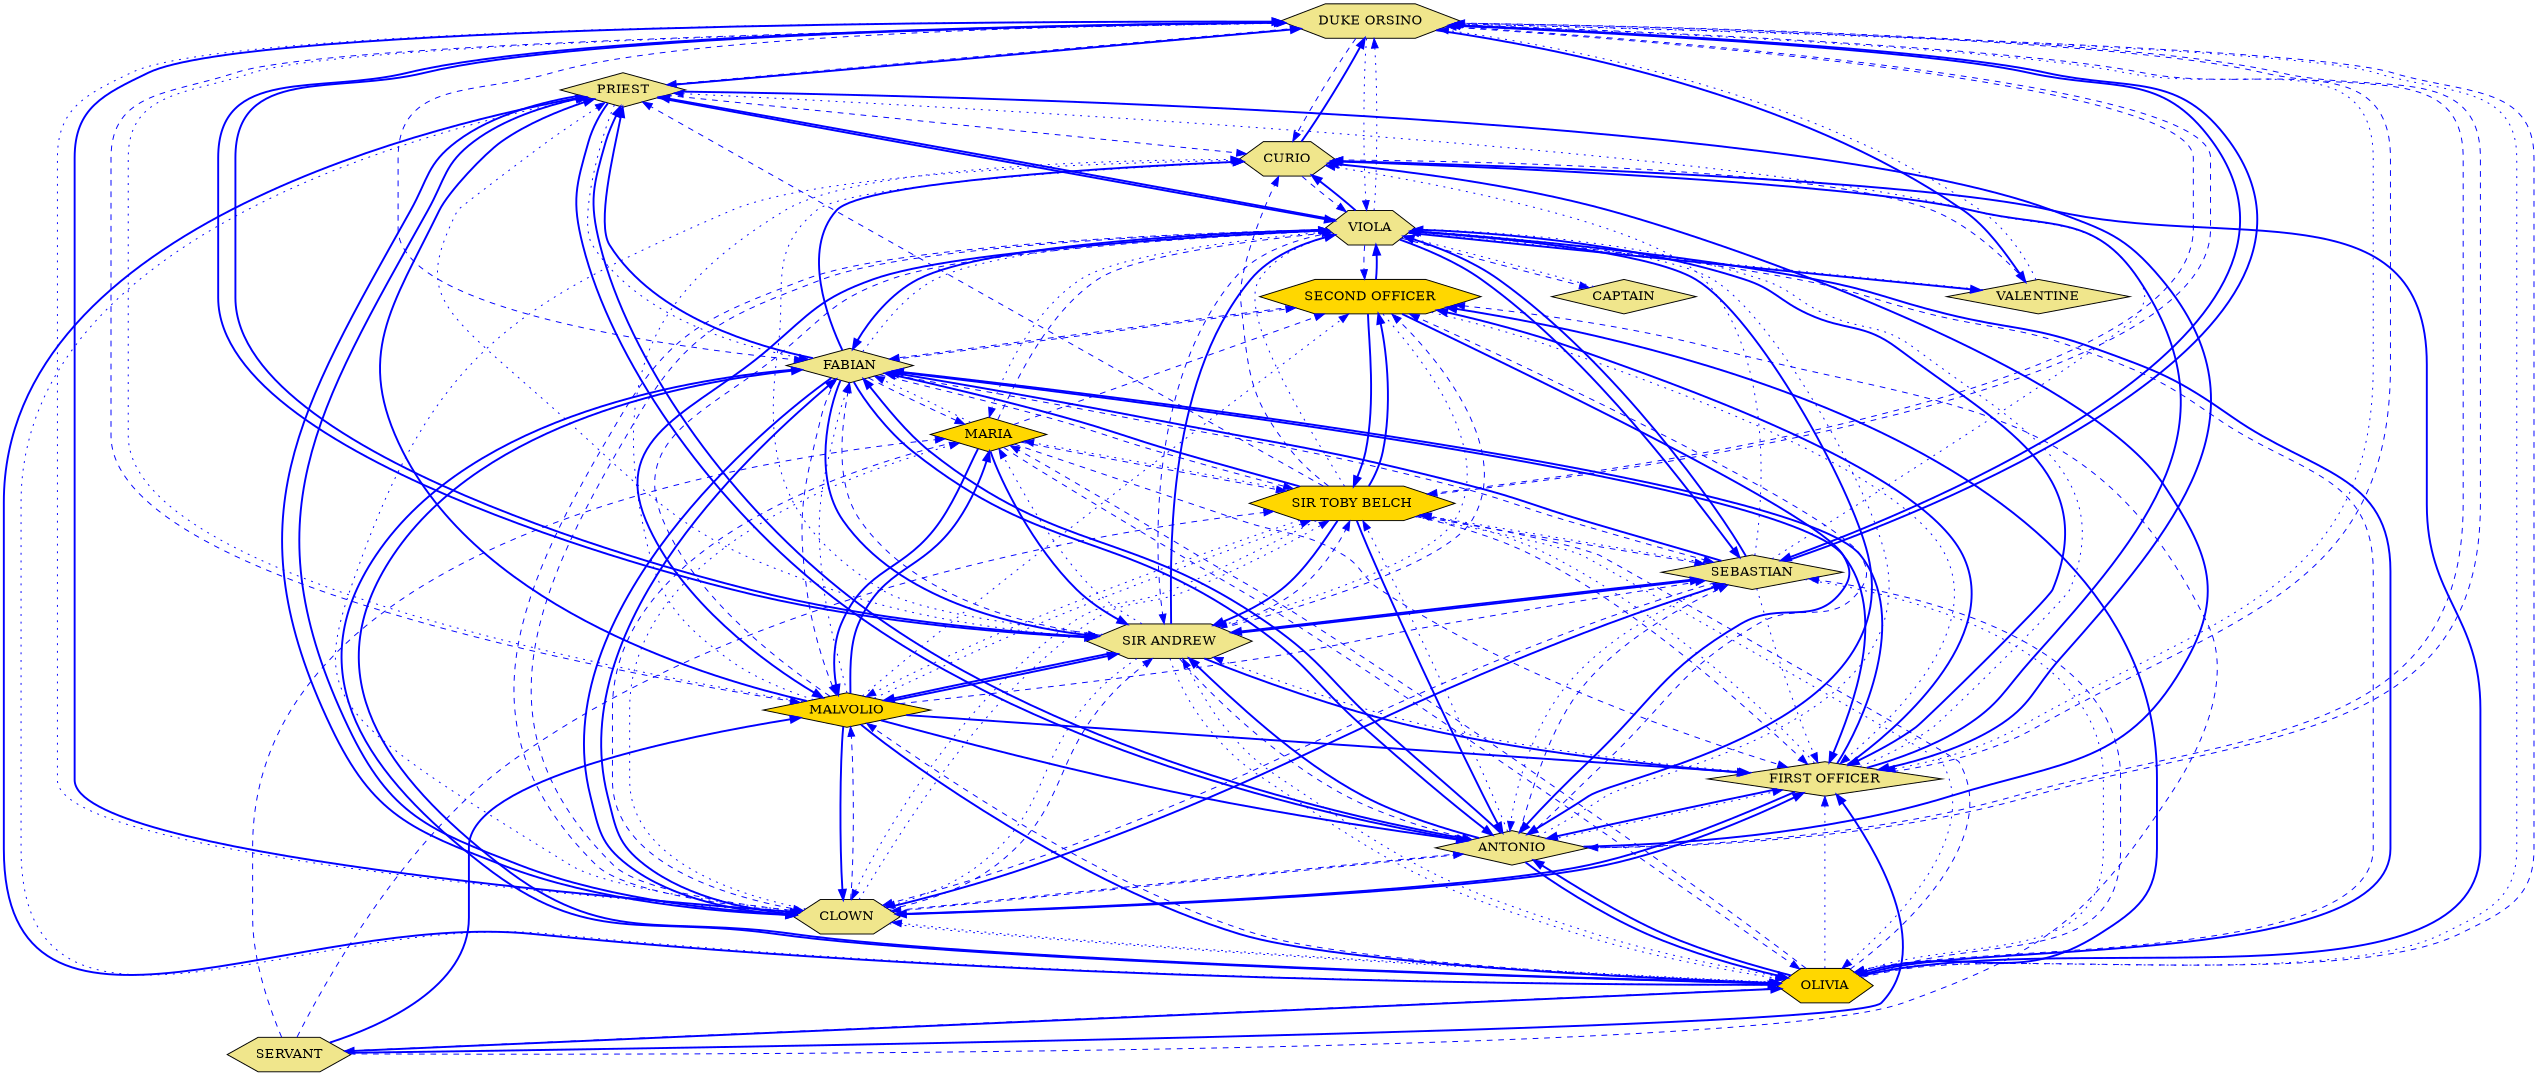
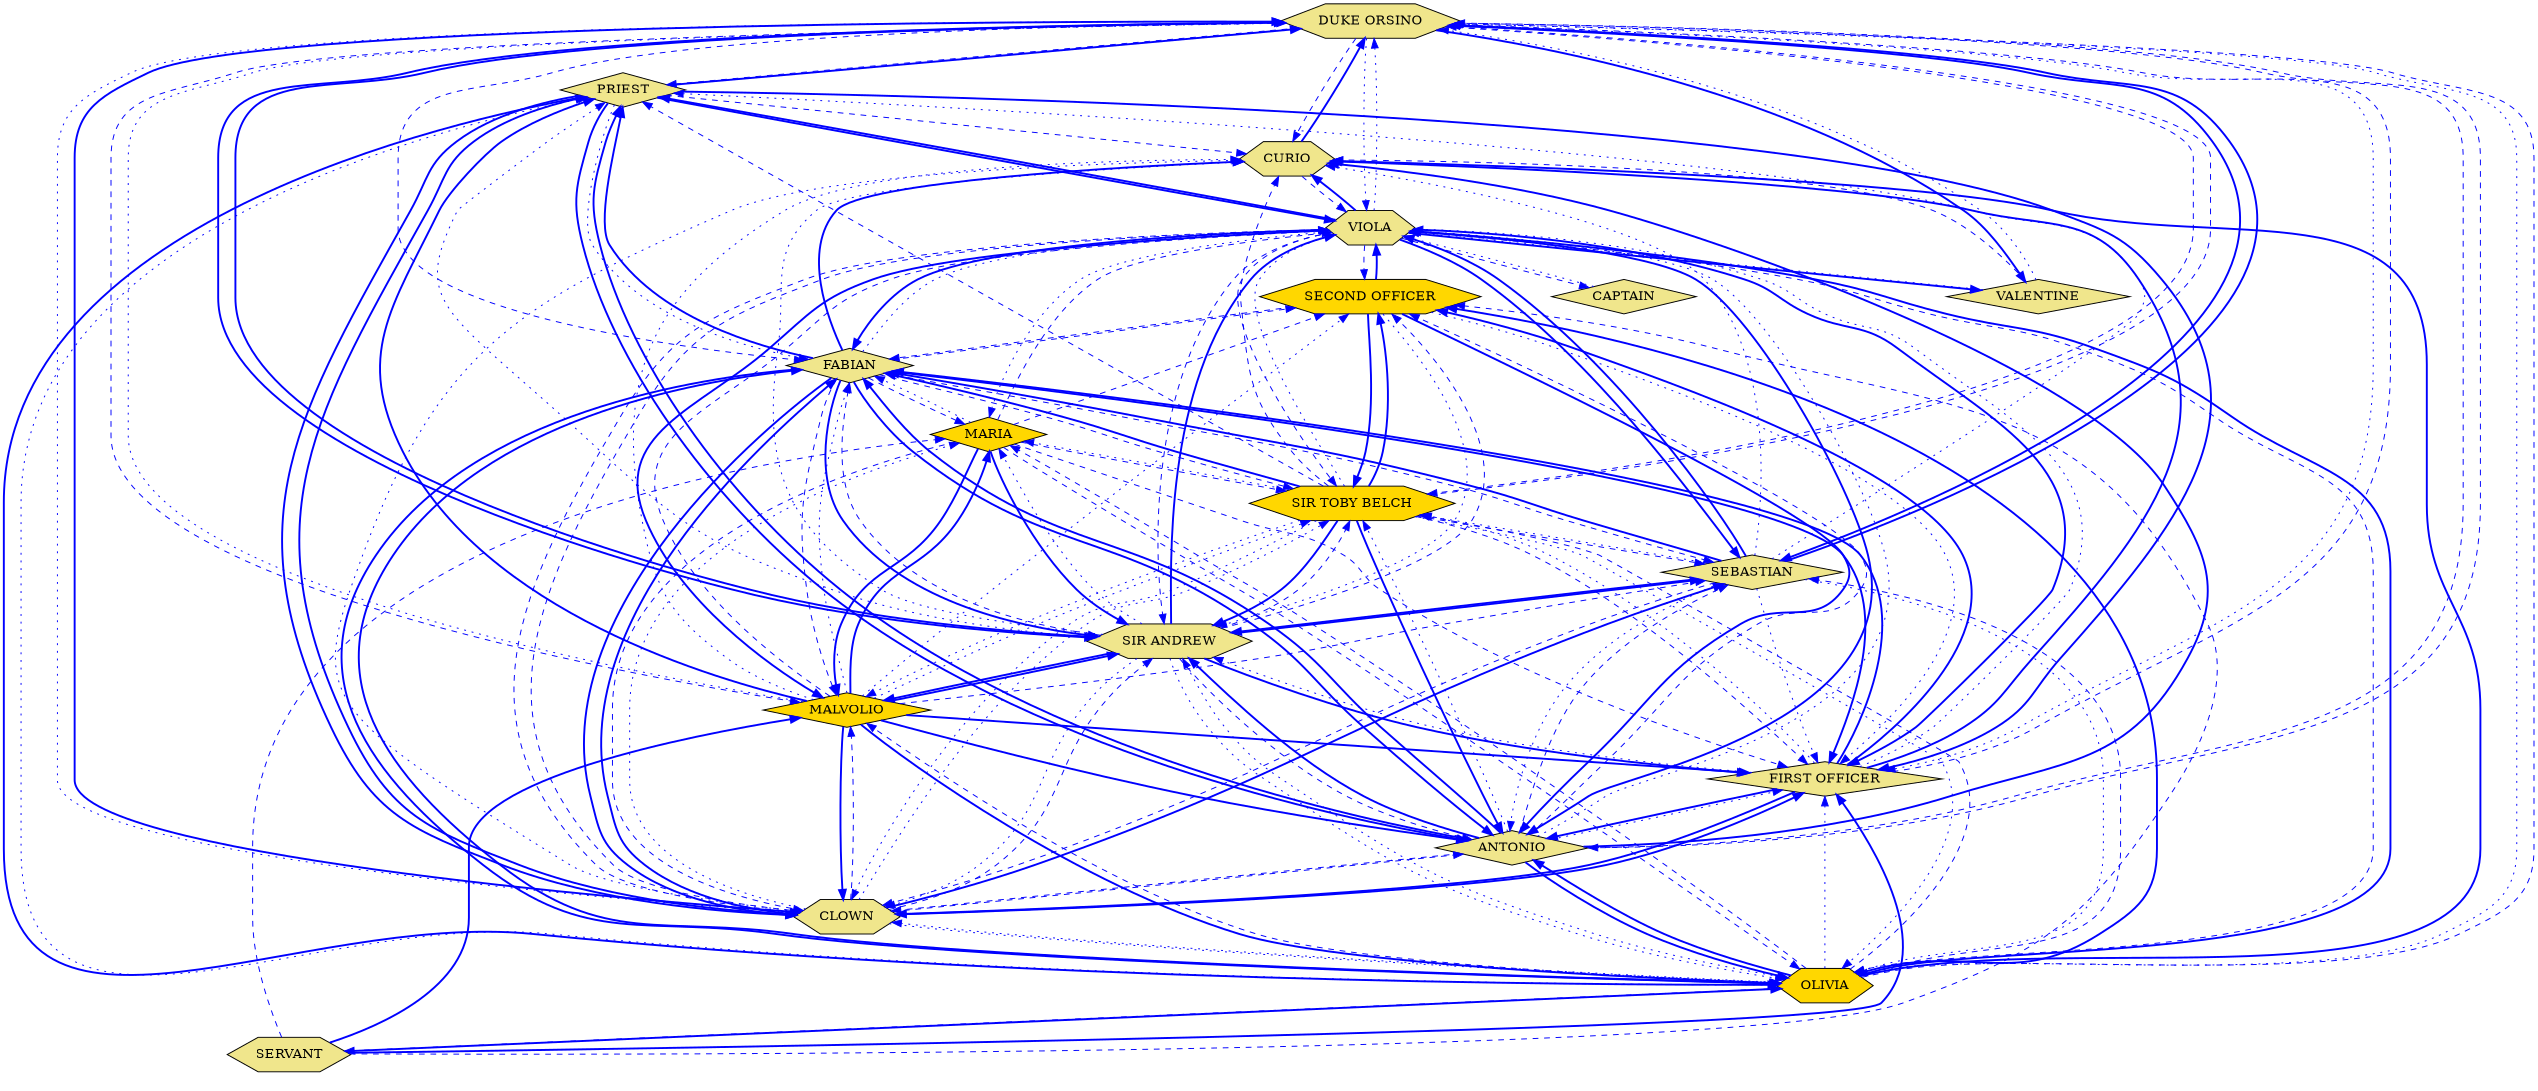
edge "SERVANT" -> "SIR TOBY BELCH": now "VIOLA" -> "SIR TOBY BELCH"
